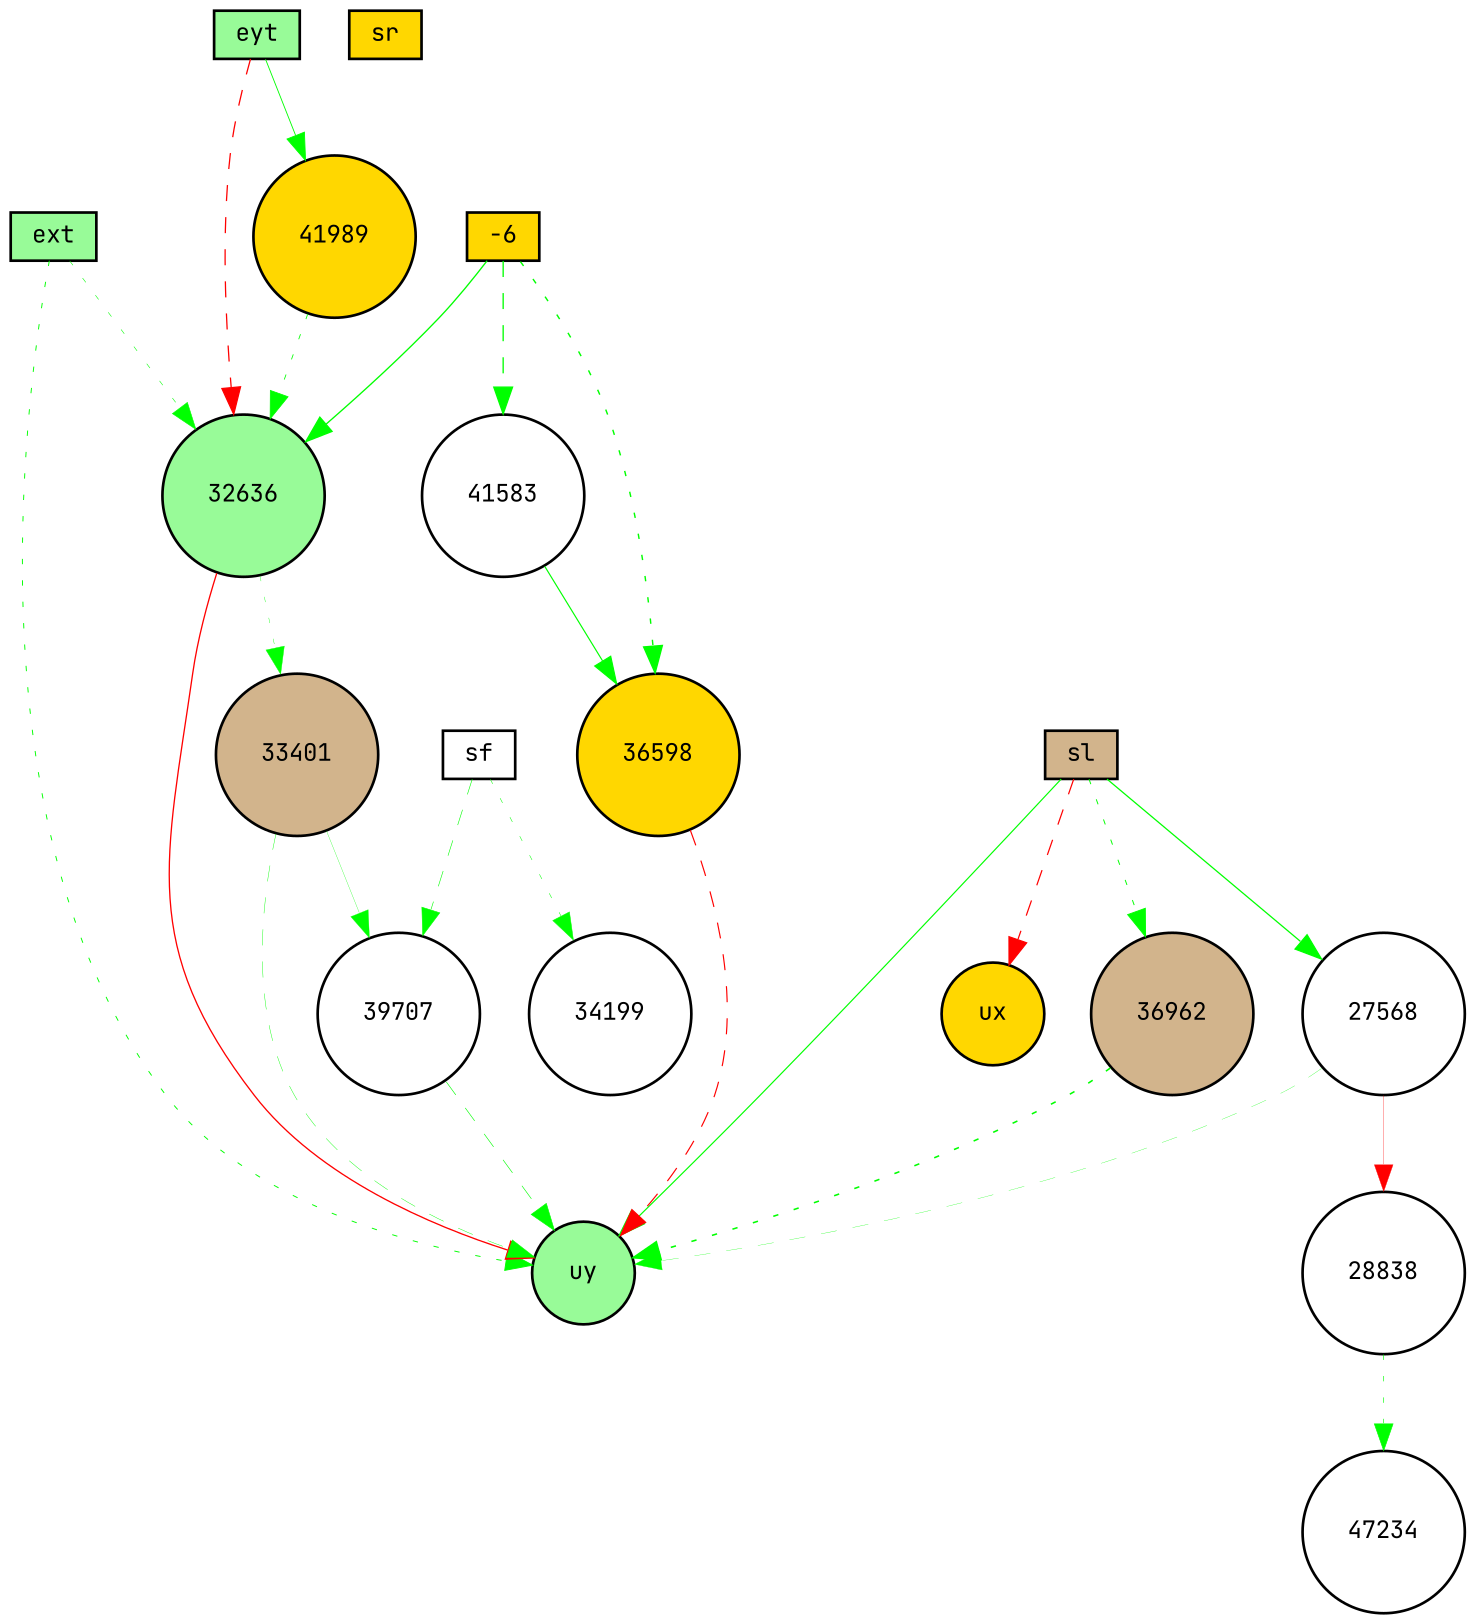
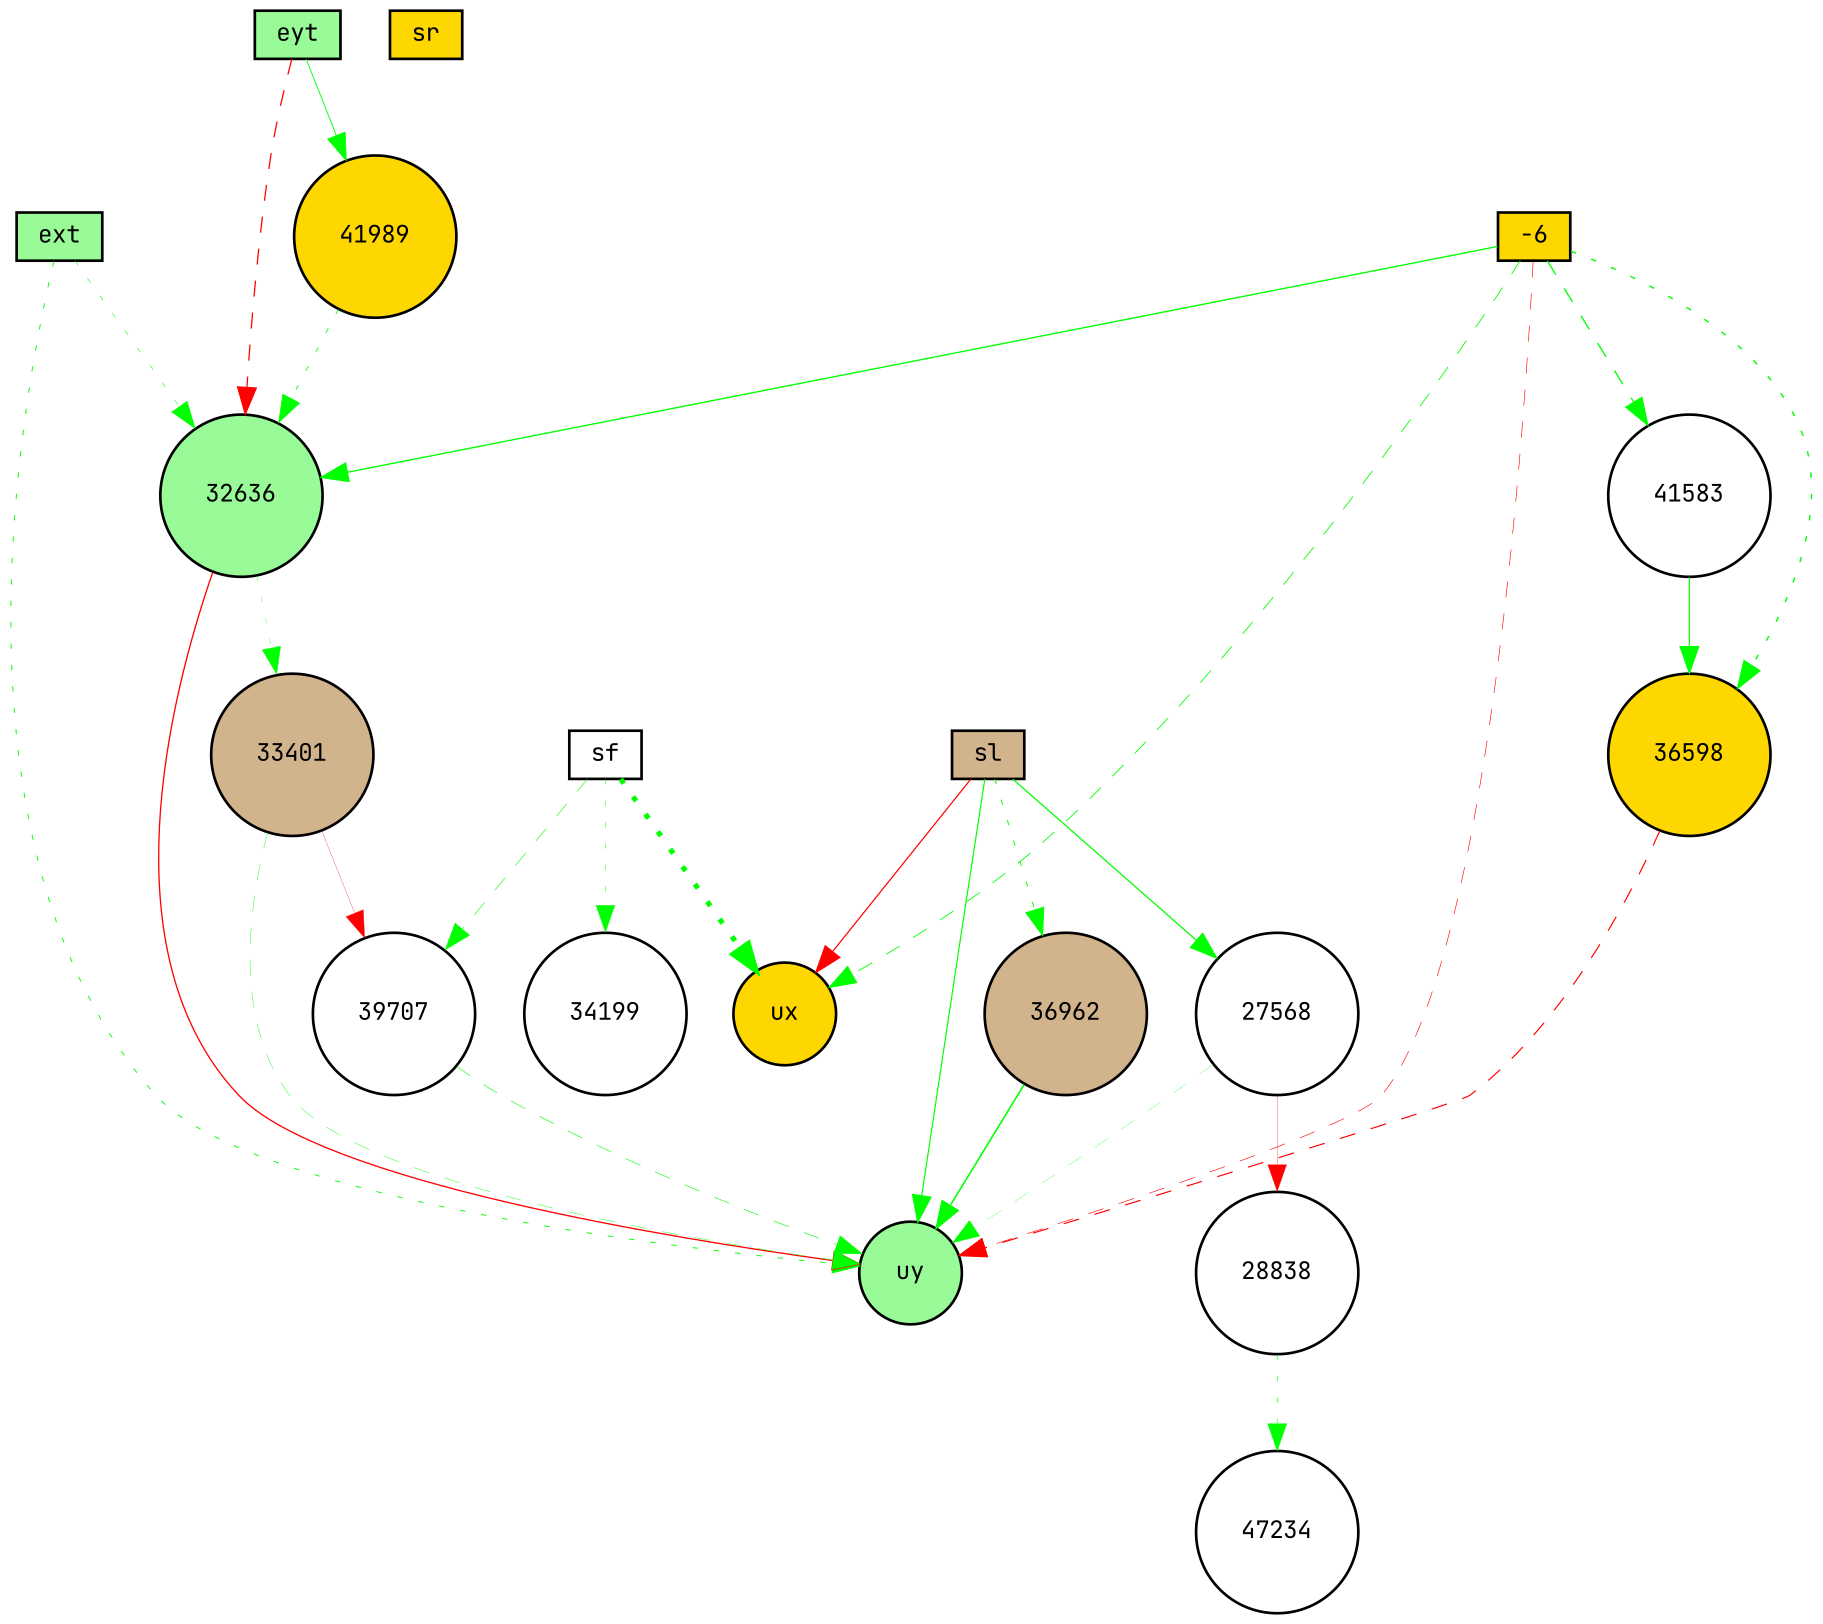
edge "-6" -> "ux": added
edge "sl" -> "ux": style dashed -> solid
edge "sf" -> "ux": added
edge "33401" -> "39707": color green -> red
edge "-6" -> "uy": added
edge "36962" -> "uy": style dotted -> solid
